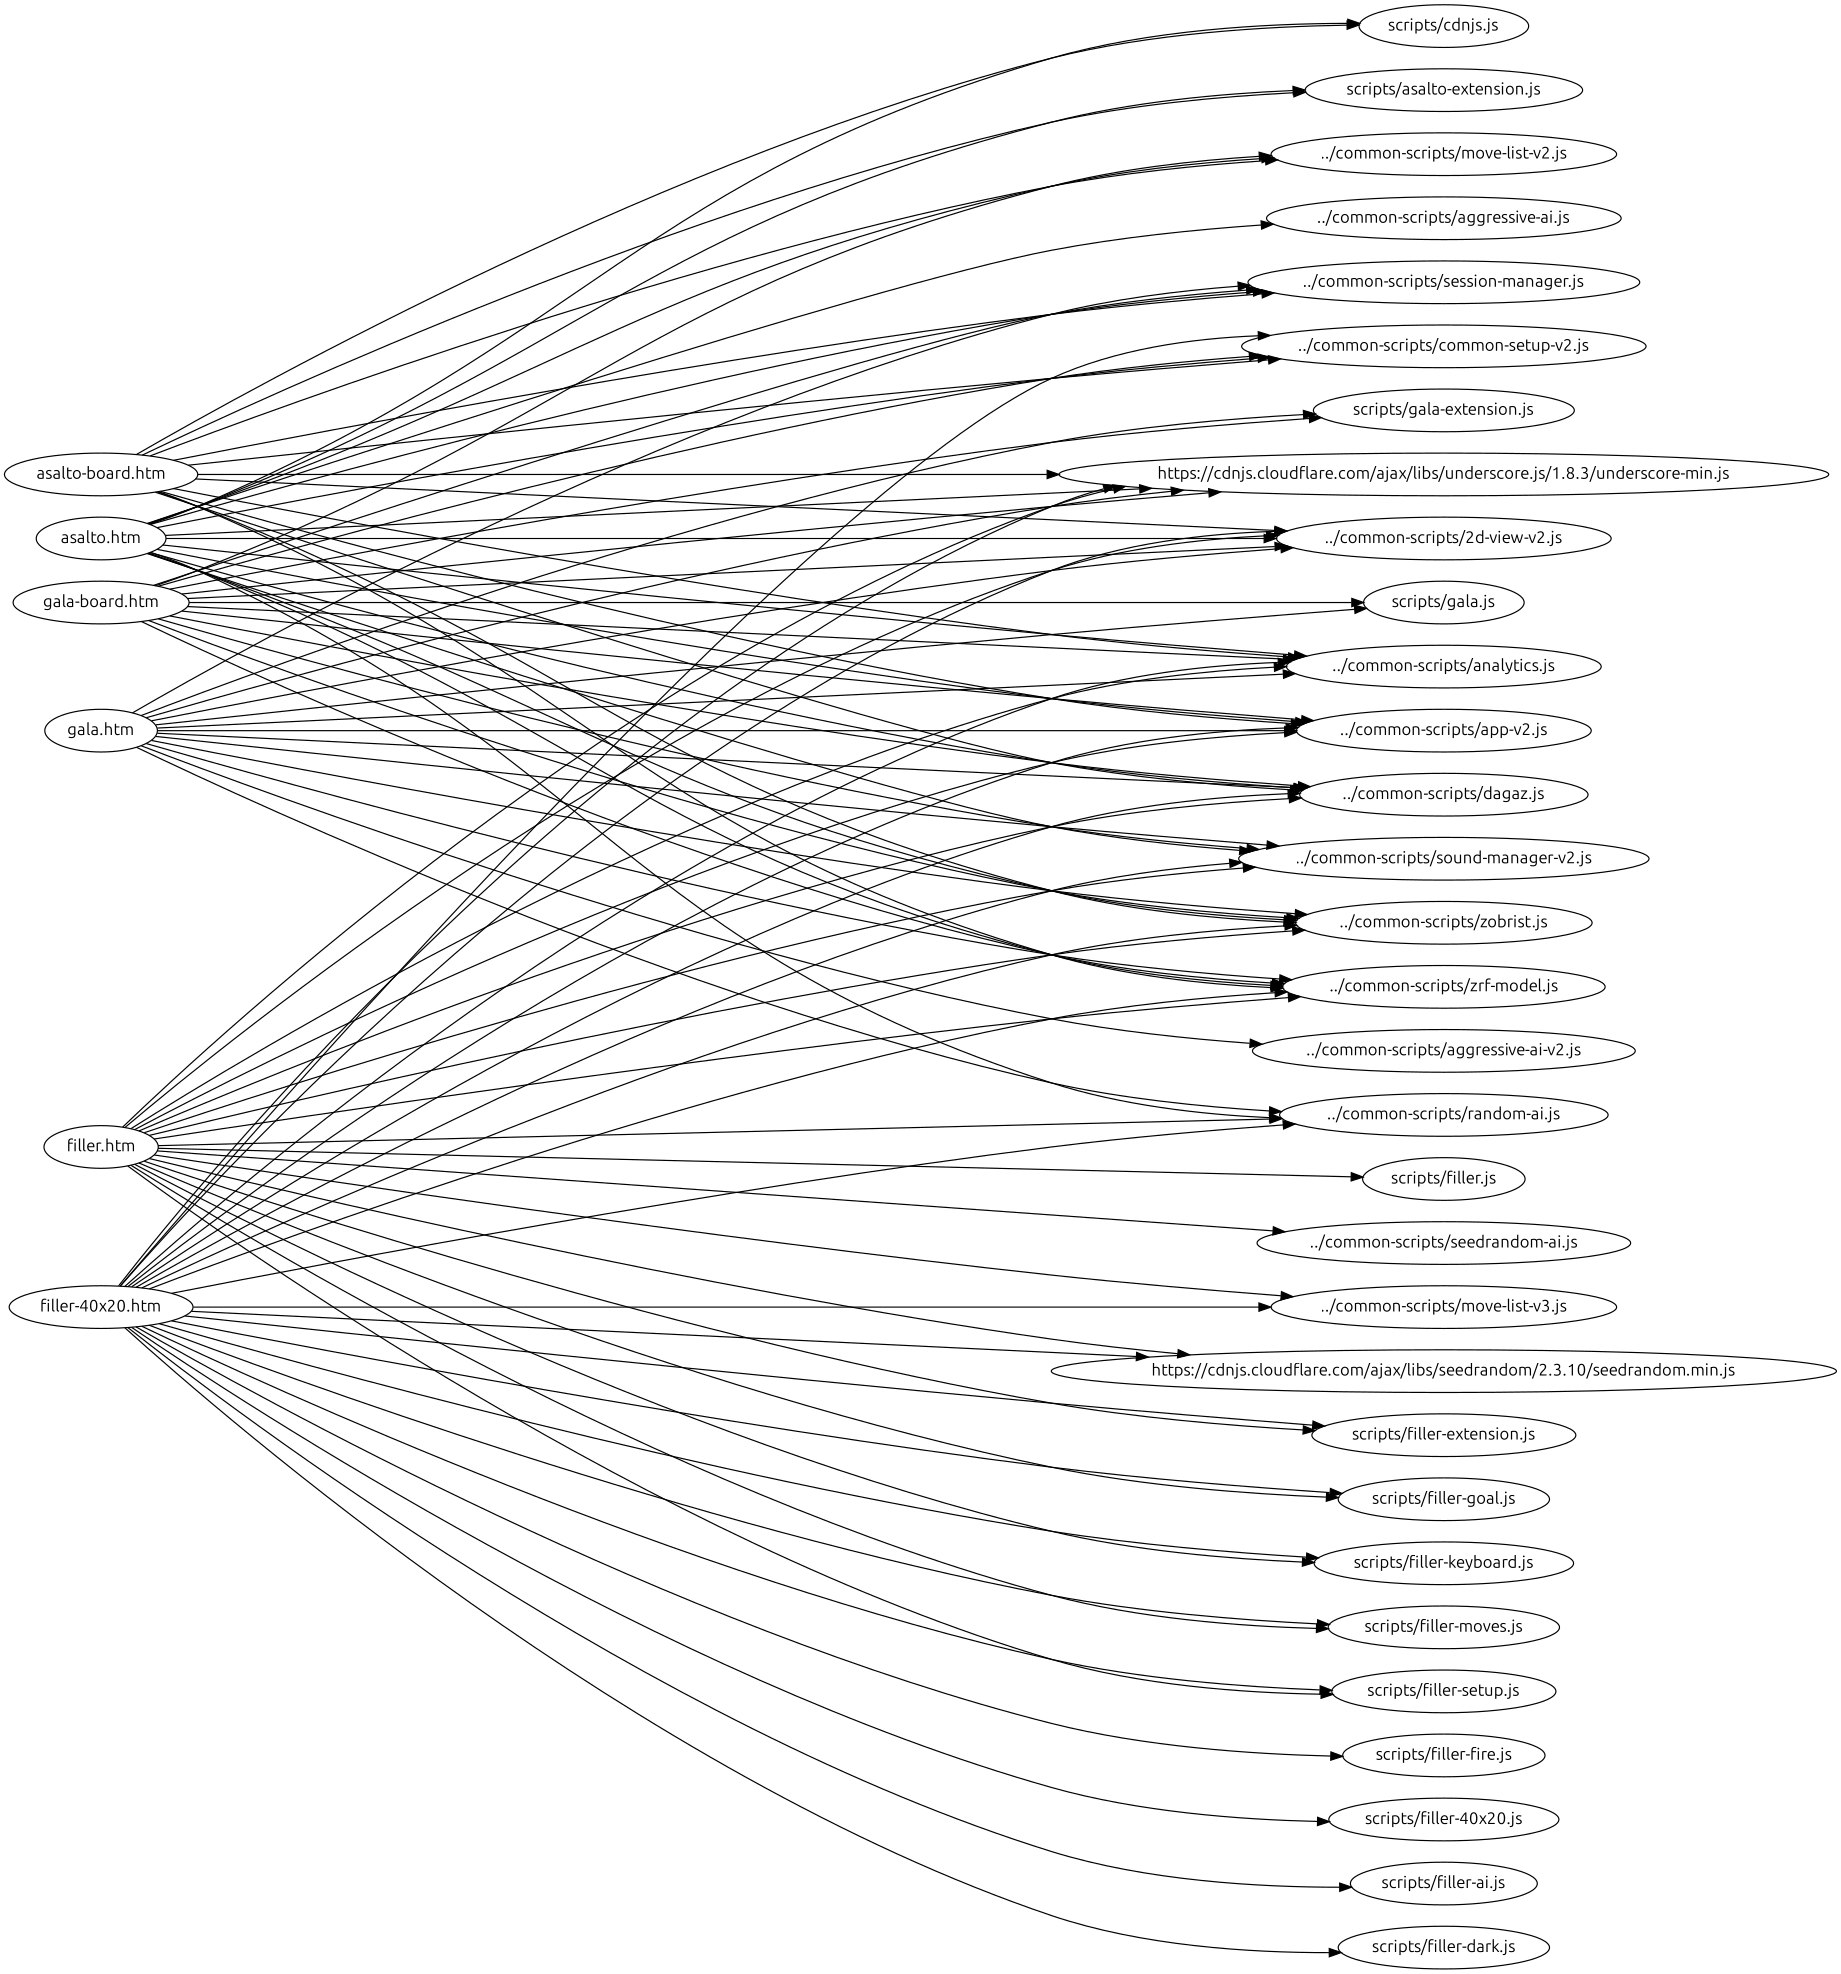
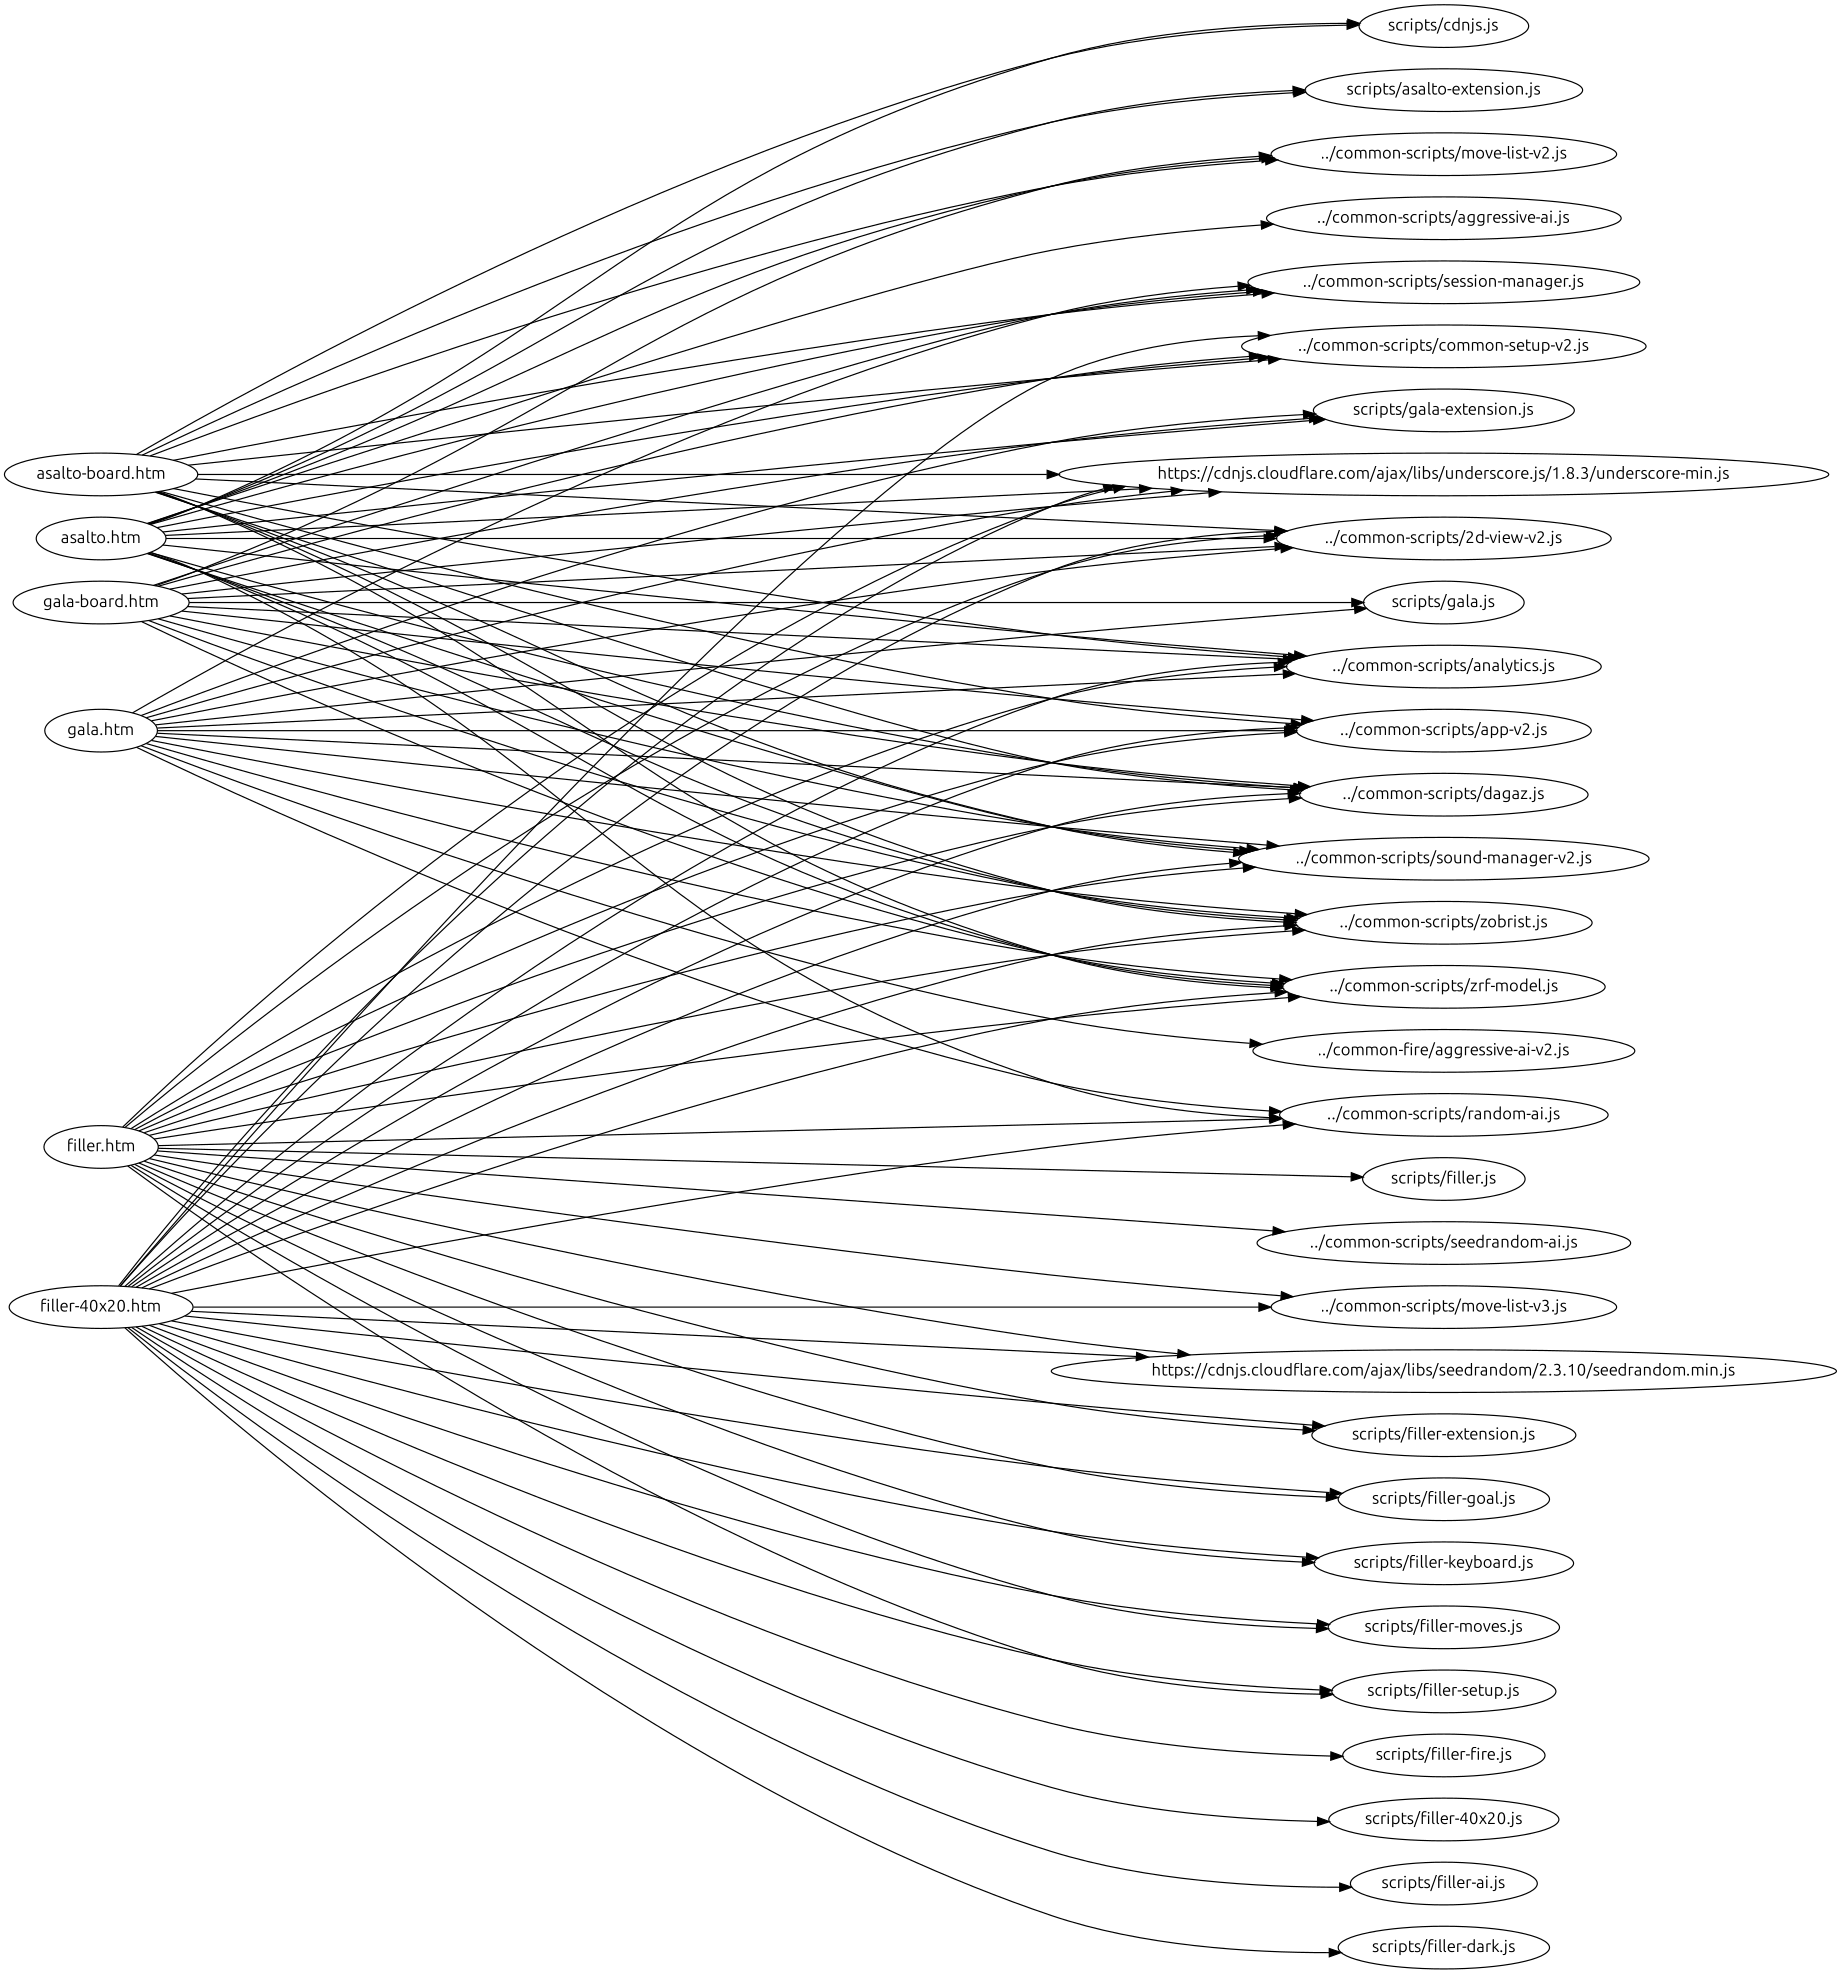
edge "asalto.htm" -> "../common-scripts/app-v2.js": now "asalto.htm" -> "scripts/gala-extension.js"
edge "asalto-board.htm" -> "../common-scripts/sound-manager-v2.js": added
node "../common-scripts/aggressive-ai-v2.js": label "../common-scripts/aggressive-ai-v2.js" -> "../common-fire/aggressive-ai-v2.js"
